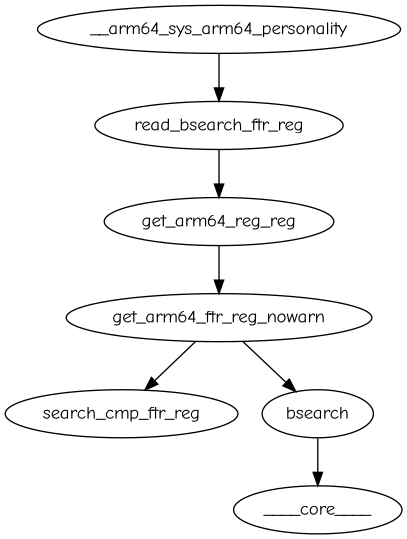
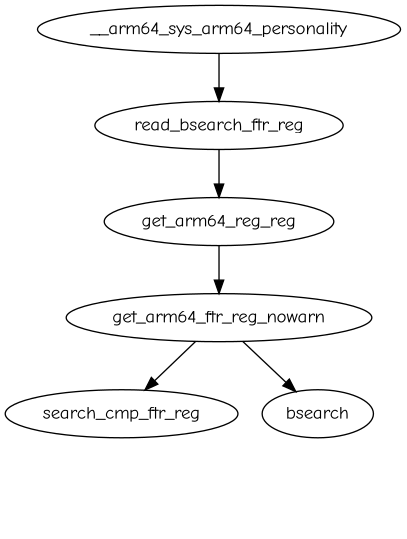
node "____core____": removed
